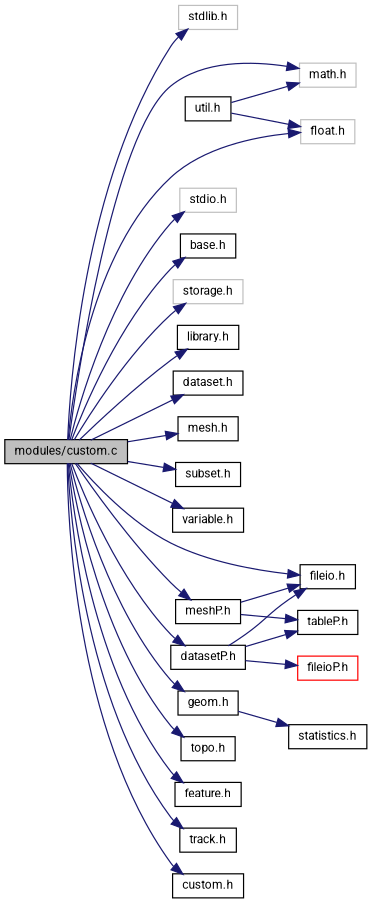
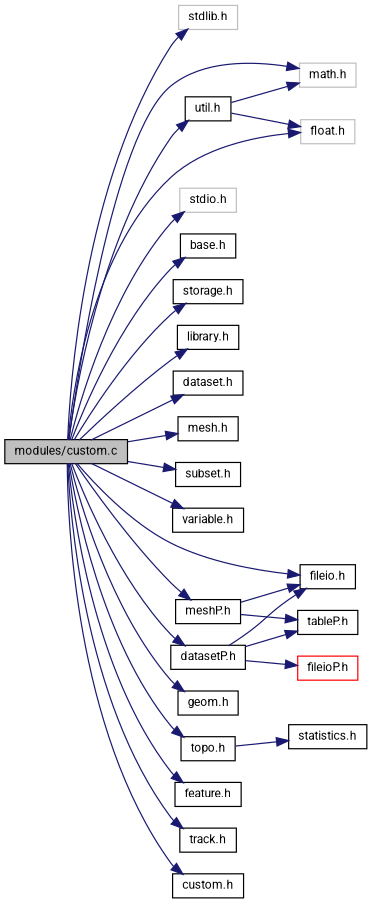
edge "modules/custom.c" -> "util.h": added
node "storage.h": color grey75 -> black
edge "geom.h" -> "statistics.h": now "topo.h" -> "statistics.h"
